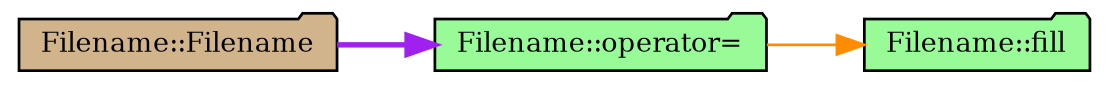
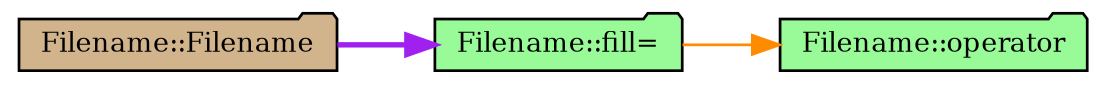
node "Filename::operator=": label "Filename::operator=" -> "Filename::fill="
node "Filename::fill": label "Filename::fill" -> "Filename::operator"
